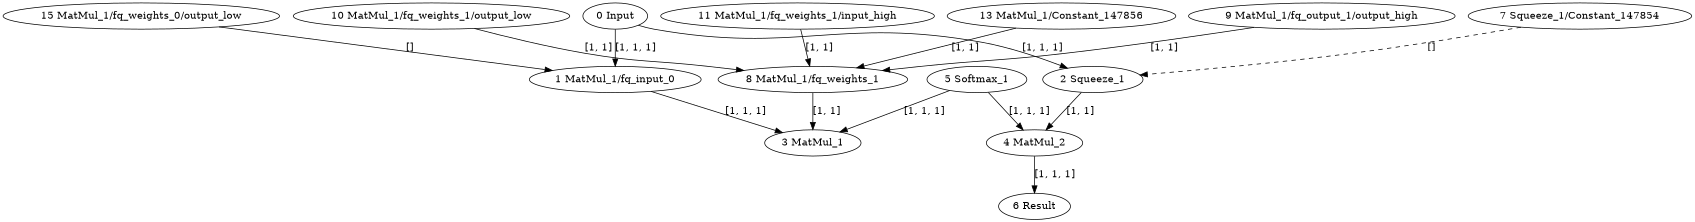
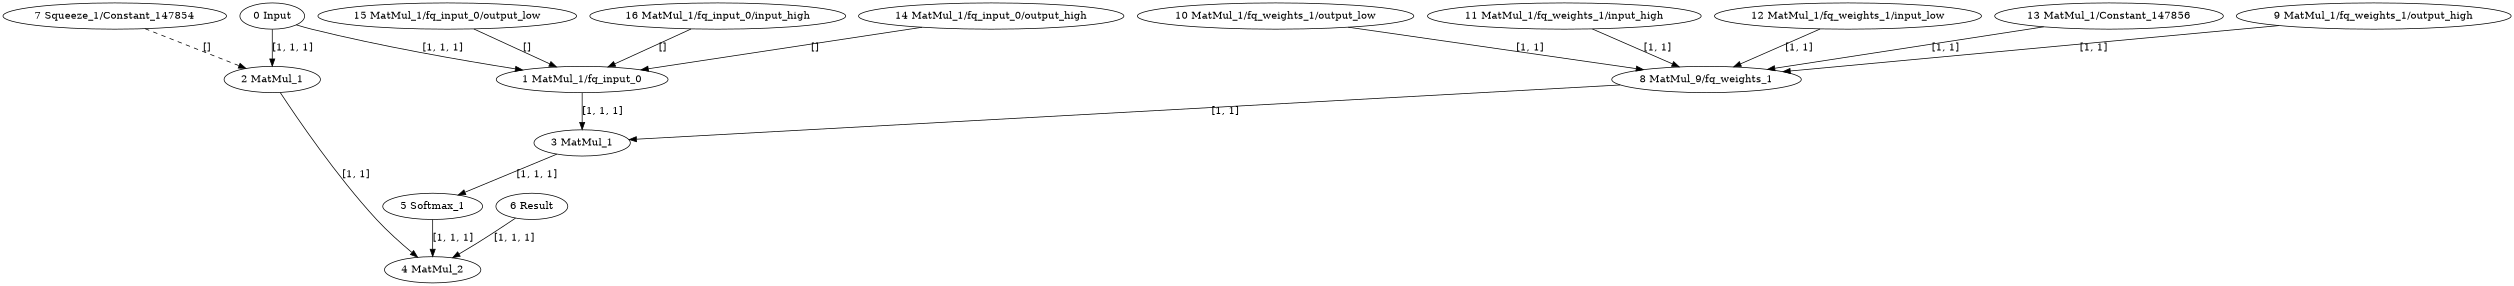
node "15 MatMul_1/fq_weights_0/output_low": label "15 MatMul_1/fq_weights_0/output_low" -> "15 MatMul_1/fq_input_0/output_low"
node "16 MatMul_1/fq_input_0/input_high": added
node "14 MatMul_1/fq_input_0/output_high": added
node "9 MatMul_1/fq_output_1/output_high": label "9 MatMul_1/fq_output_1/output_high" -> "9 MatMul_1/fq_weights_1/output_high"
node "12 MatMul_1/fq_weights_1/input_low": added
node "8 MatMul_1/fq_weights_1": label "8 MatMul_1/fq_weights_1" -> "8 MatMul_9/fq_weights_1"
node "2 Squeeze_1": label "2 Squeeze_1" -> "2 MatMul_1"
edge "5 Softmax_1" -> "3 MatMul_1": reversed
edge "4 MatMul_2" -> "6 Result": reversed
